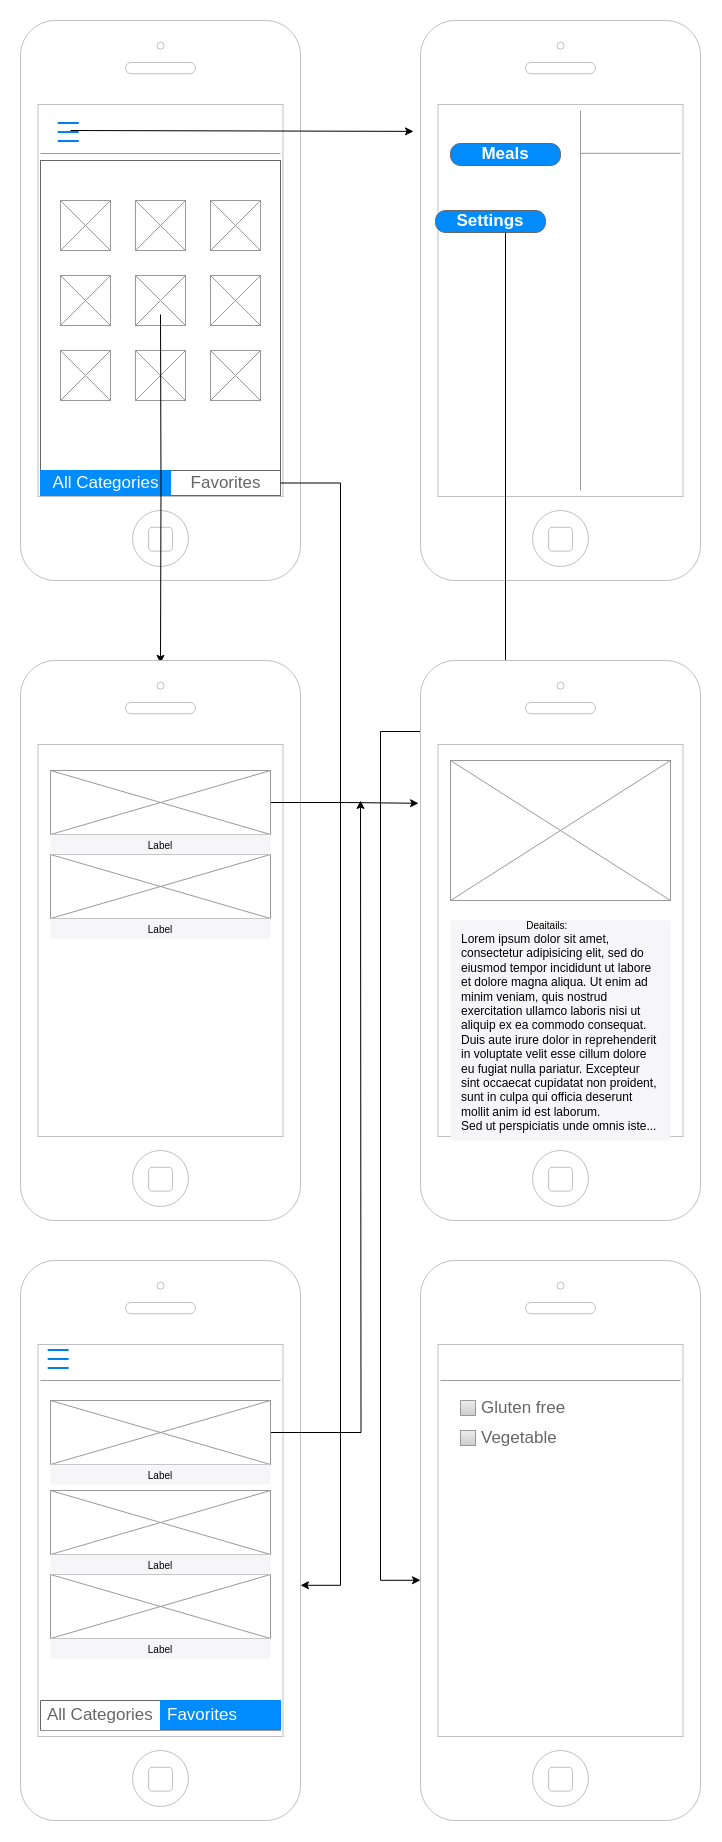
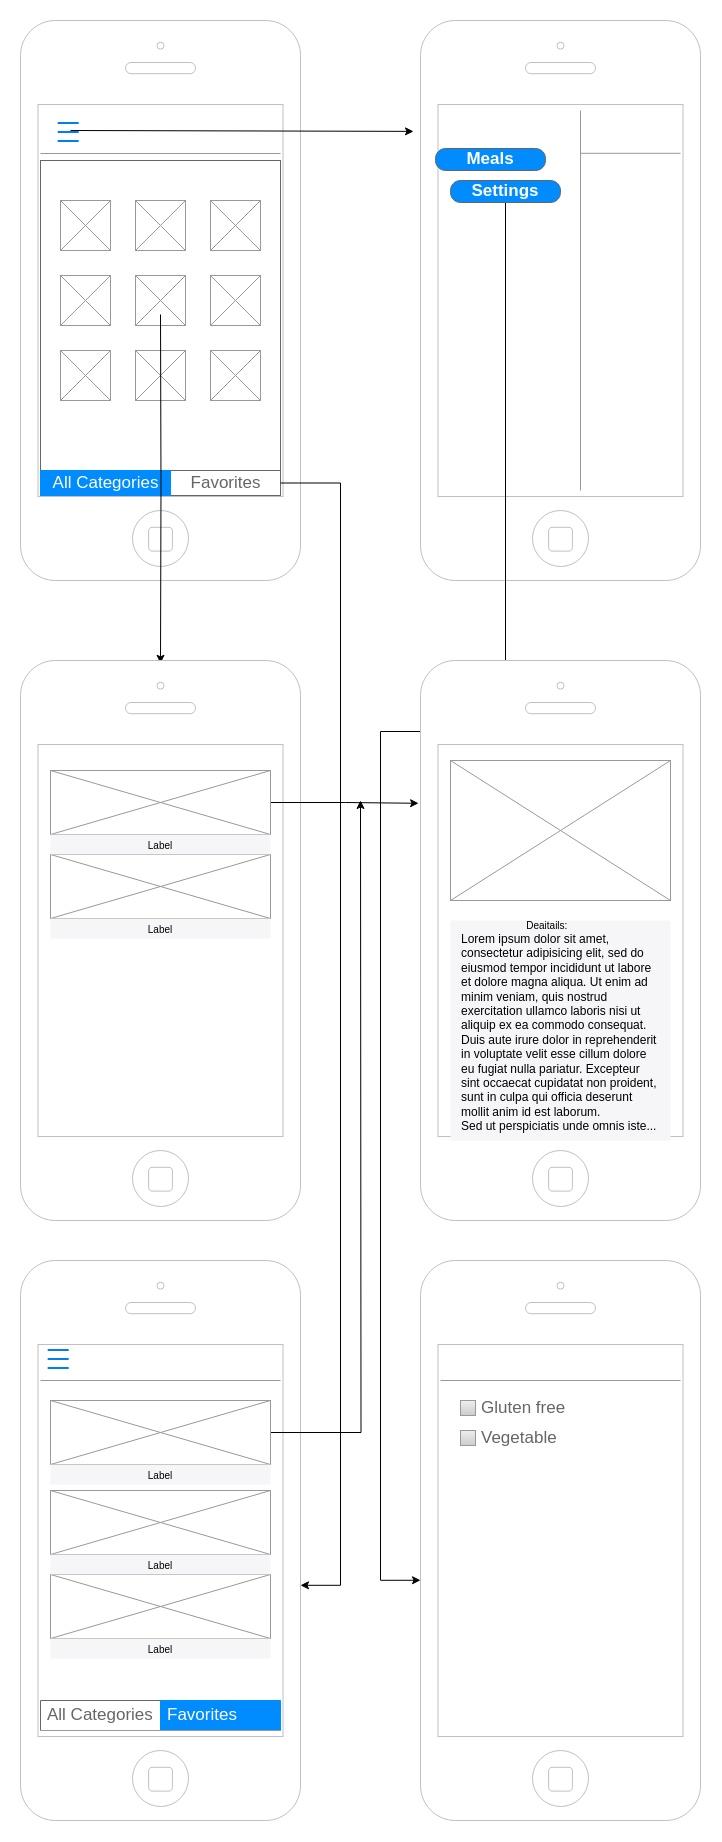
node "Meals": moved (506, 155) -> (491, 160)
node "Settings": moved (491, 222) -> (506, 192)
